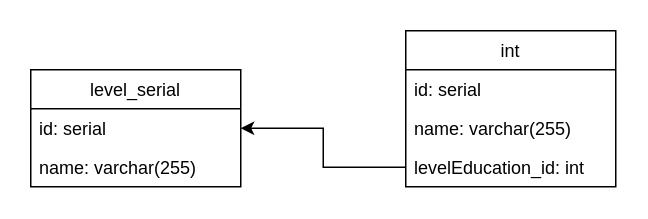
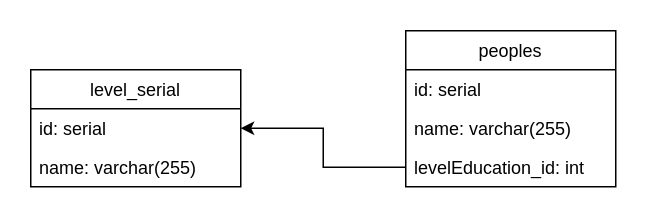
node "int": label "int" -> "peoples"
